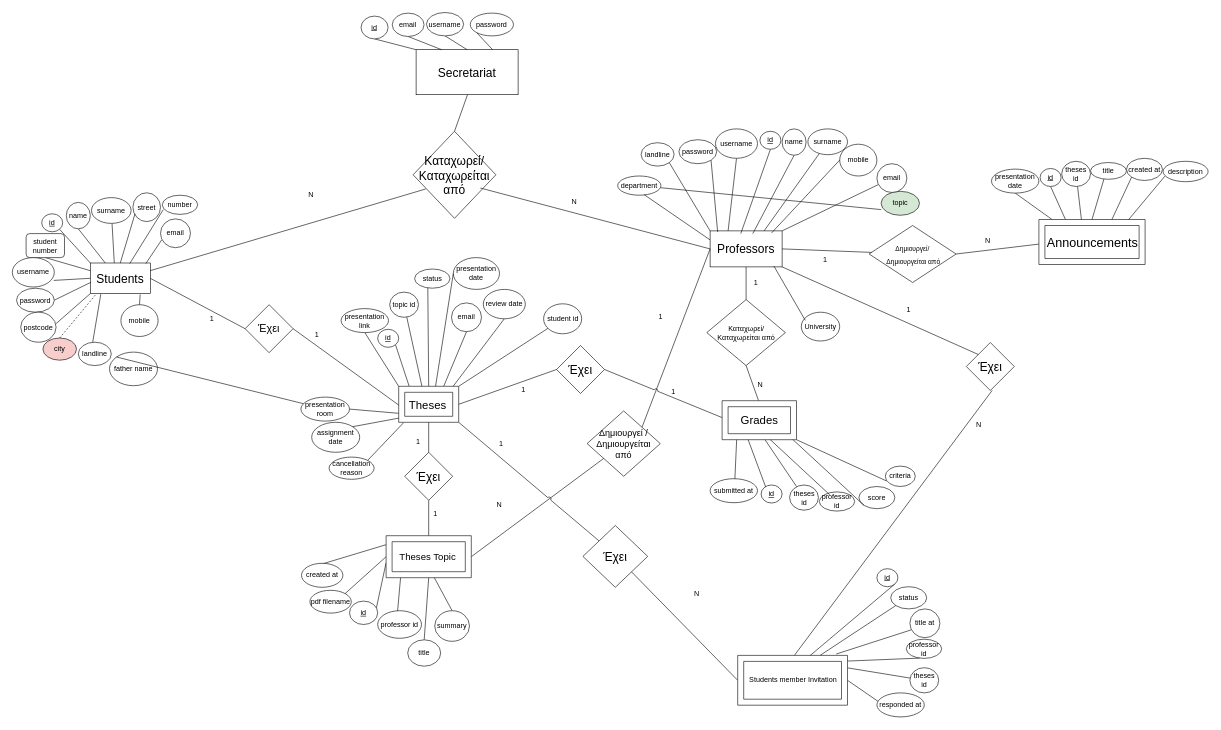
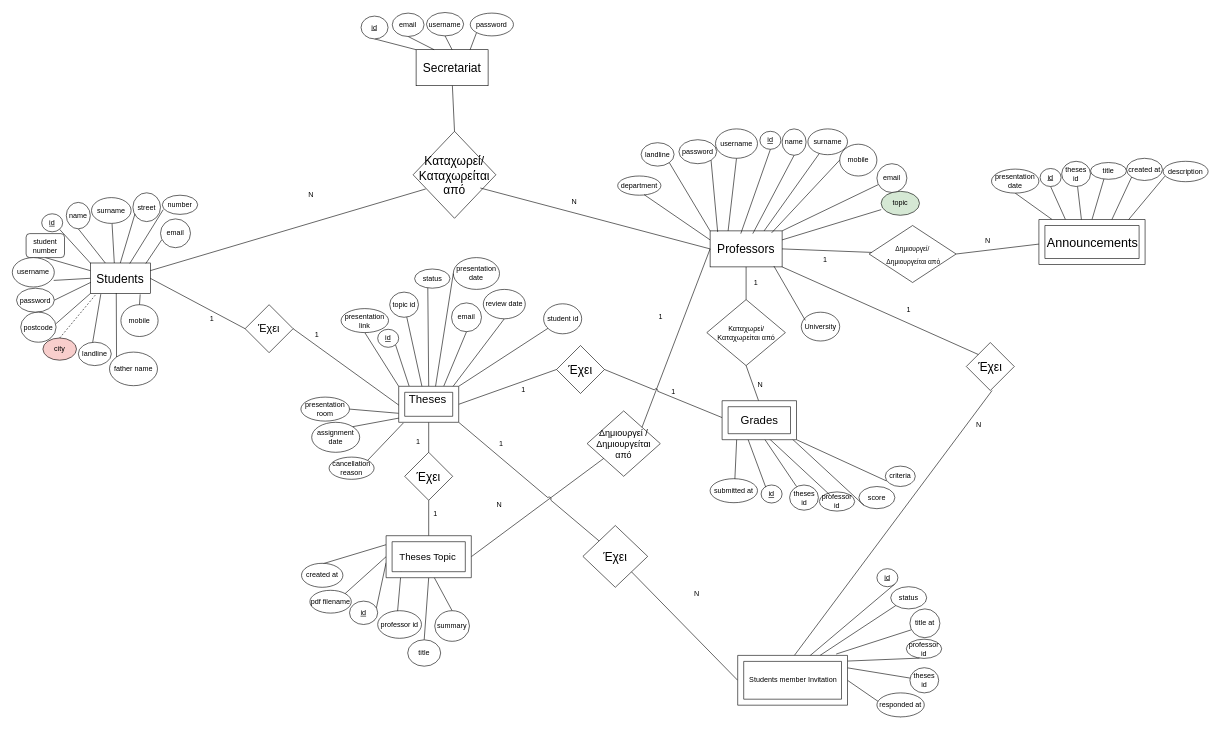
node "Secretariat": size 102x45 -> 72x36
edge "department" -- "topic": now "Professors" -- "topic"
edge "father name" -- "presentation room": now "father name" -- "Students"
node "Theses": moved (428, 405) -> (428, 399)
